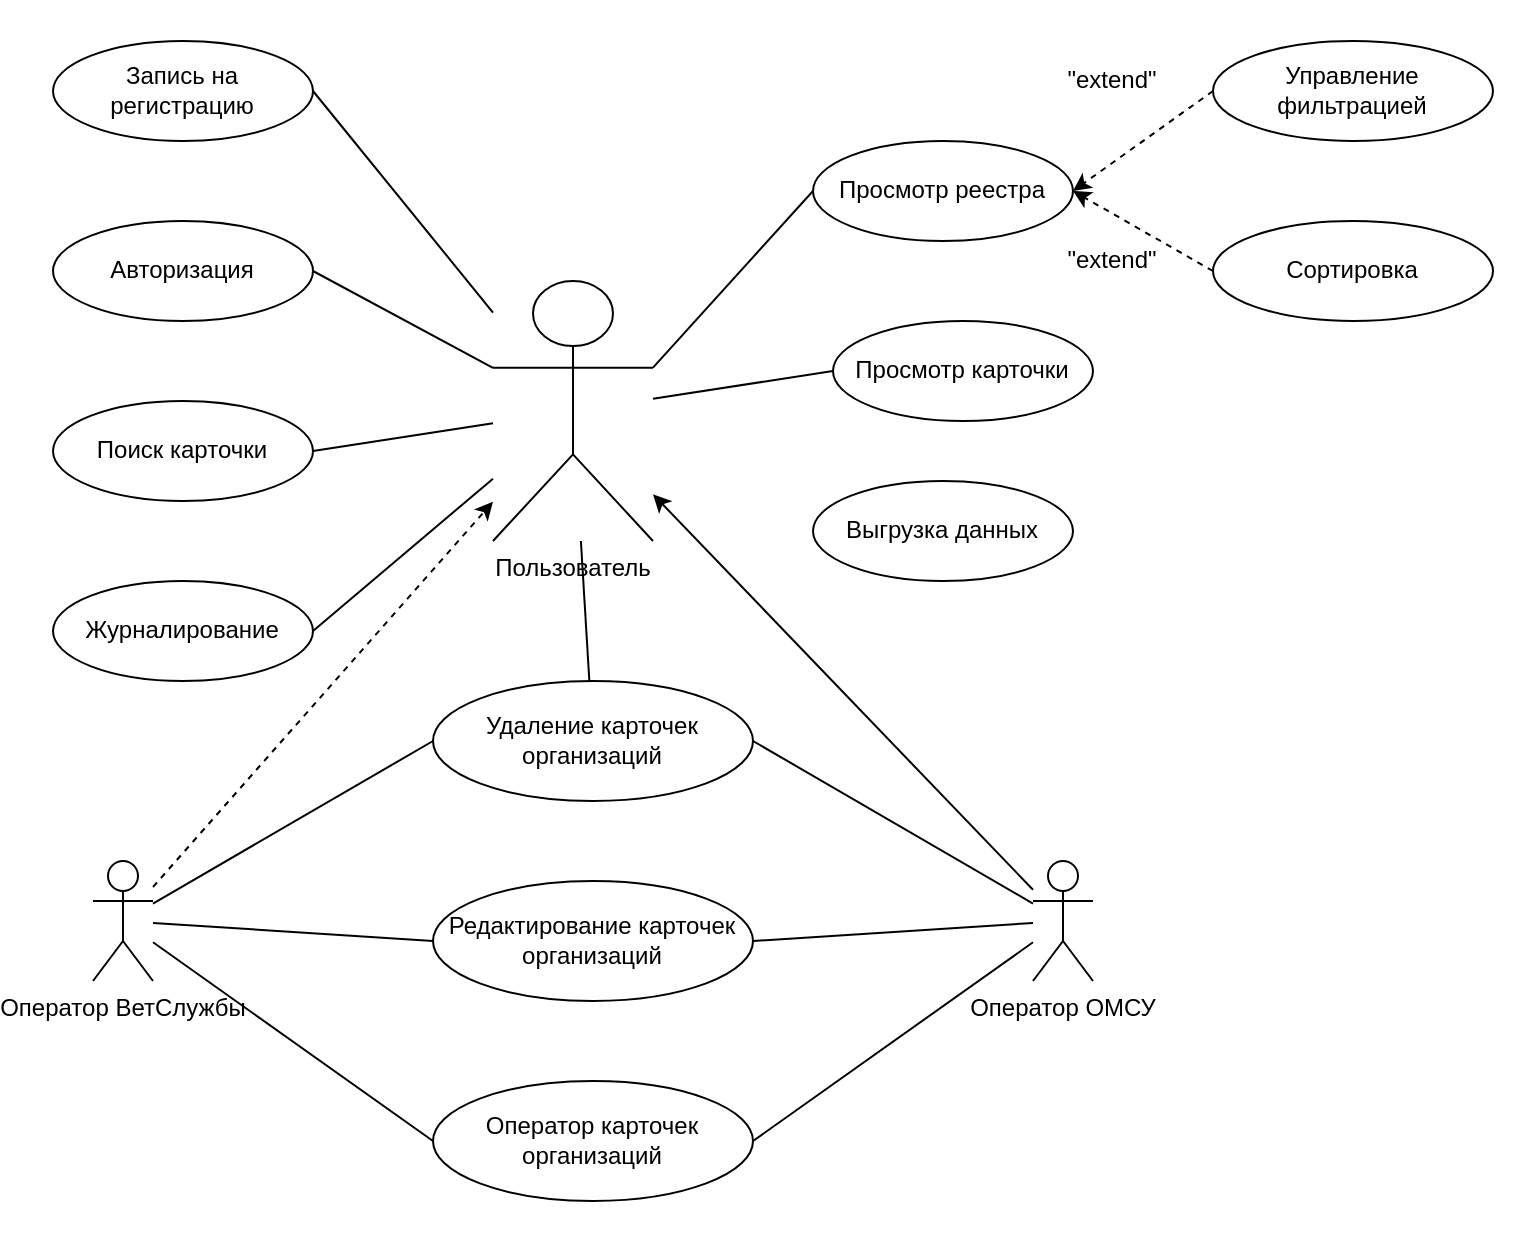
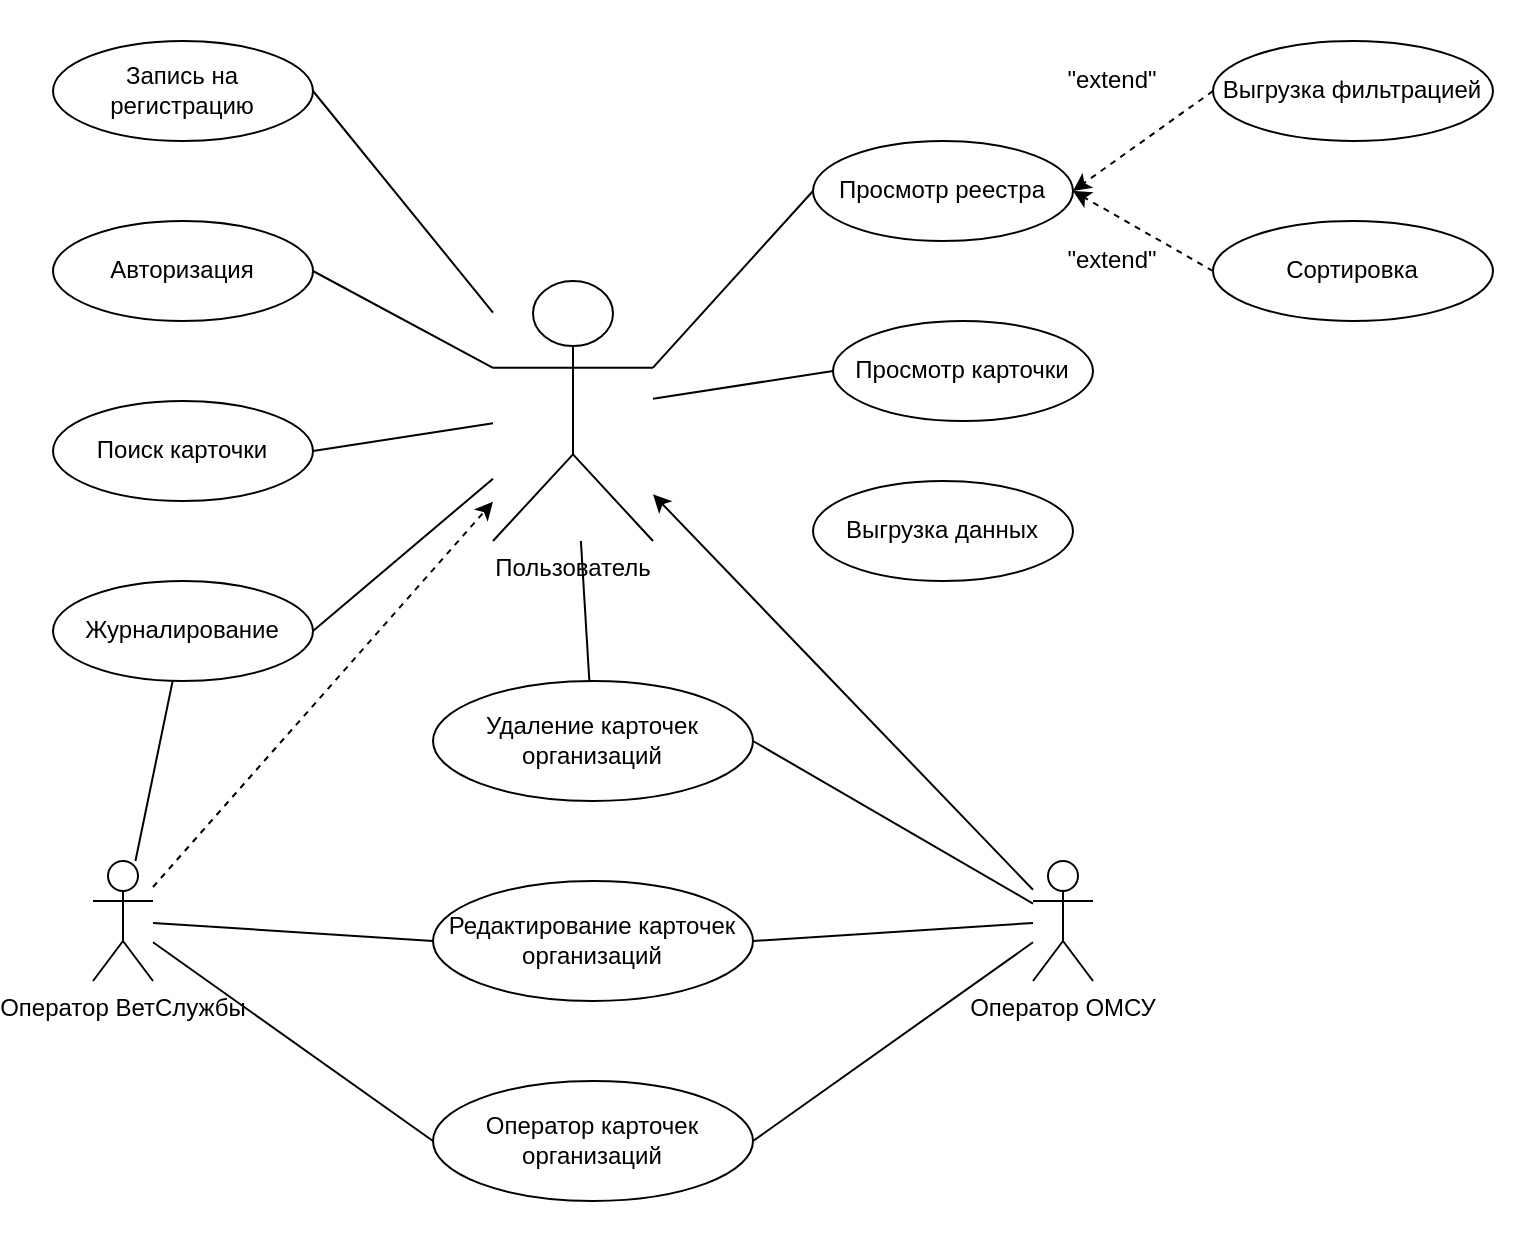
node "Управление фильтрацией": label "Управление фильтрацией" -> "Выгрузка фильтрацией"
edge "Удаление карточек организаций" -- "Оператор ВетСлужбы": now "Журналирование" -- "Оператор ВетСлужбы"
